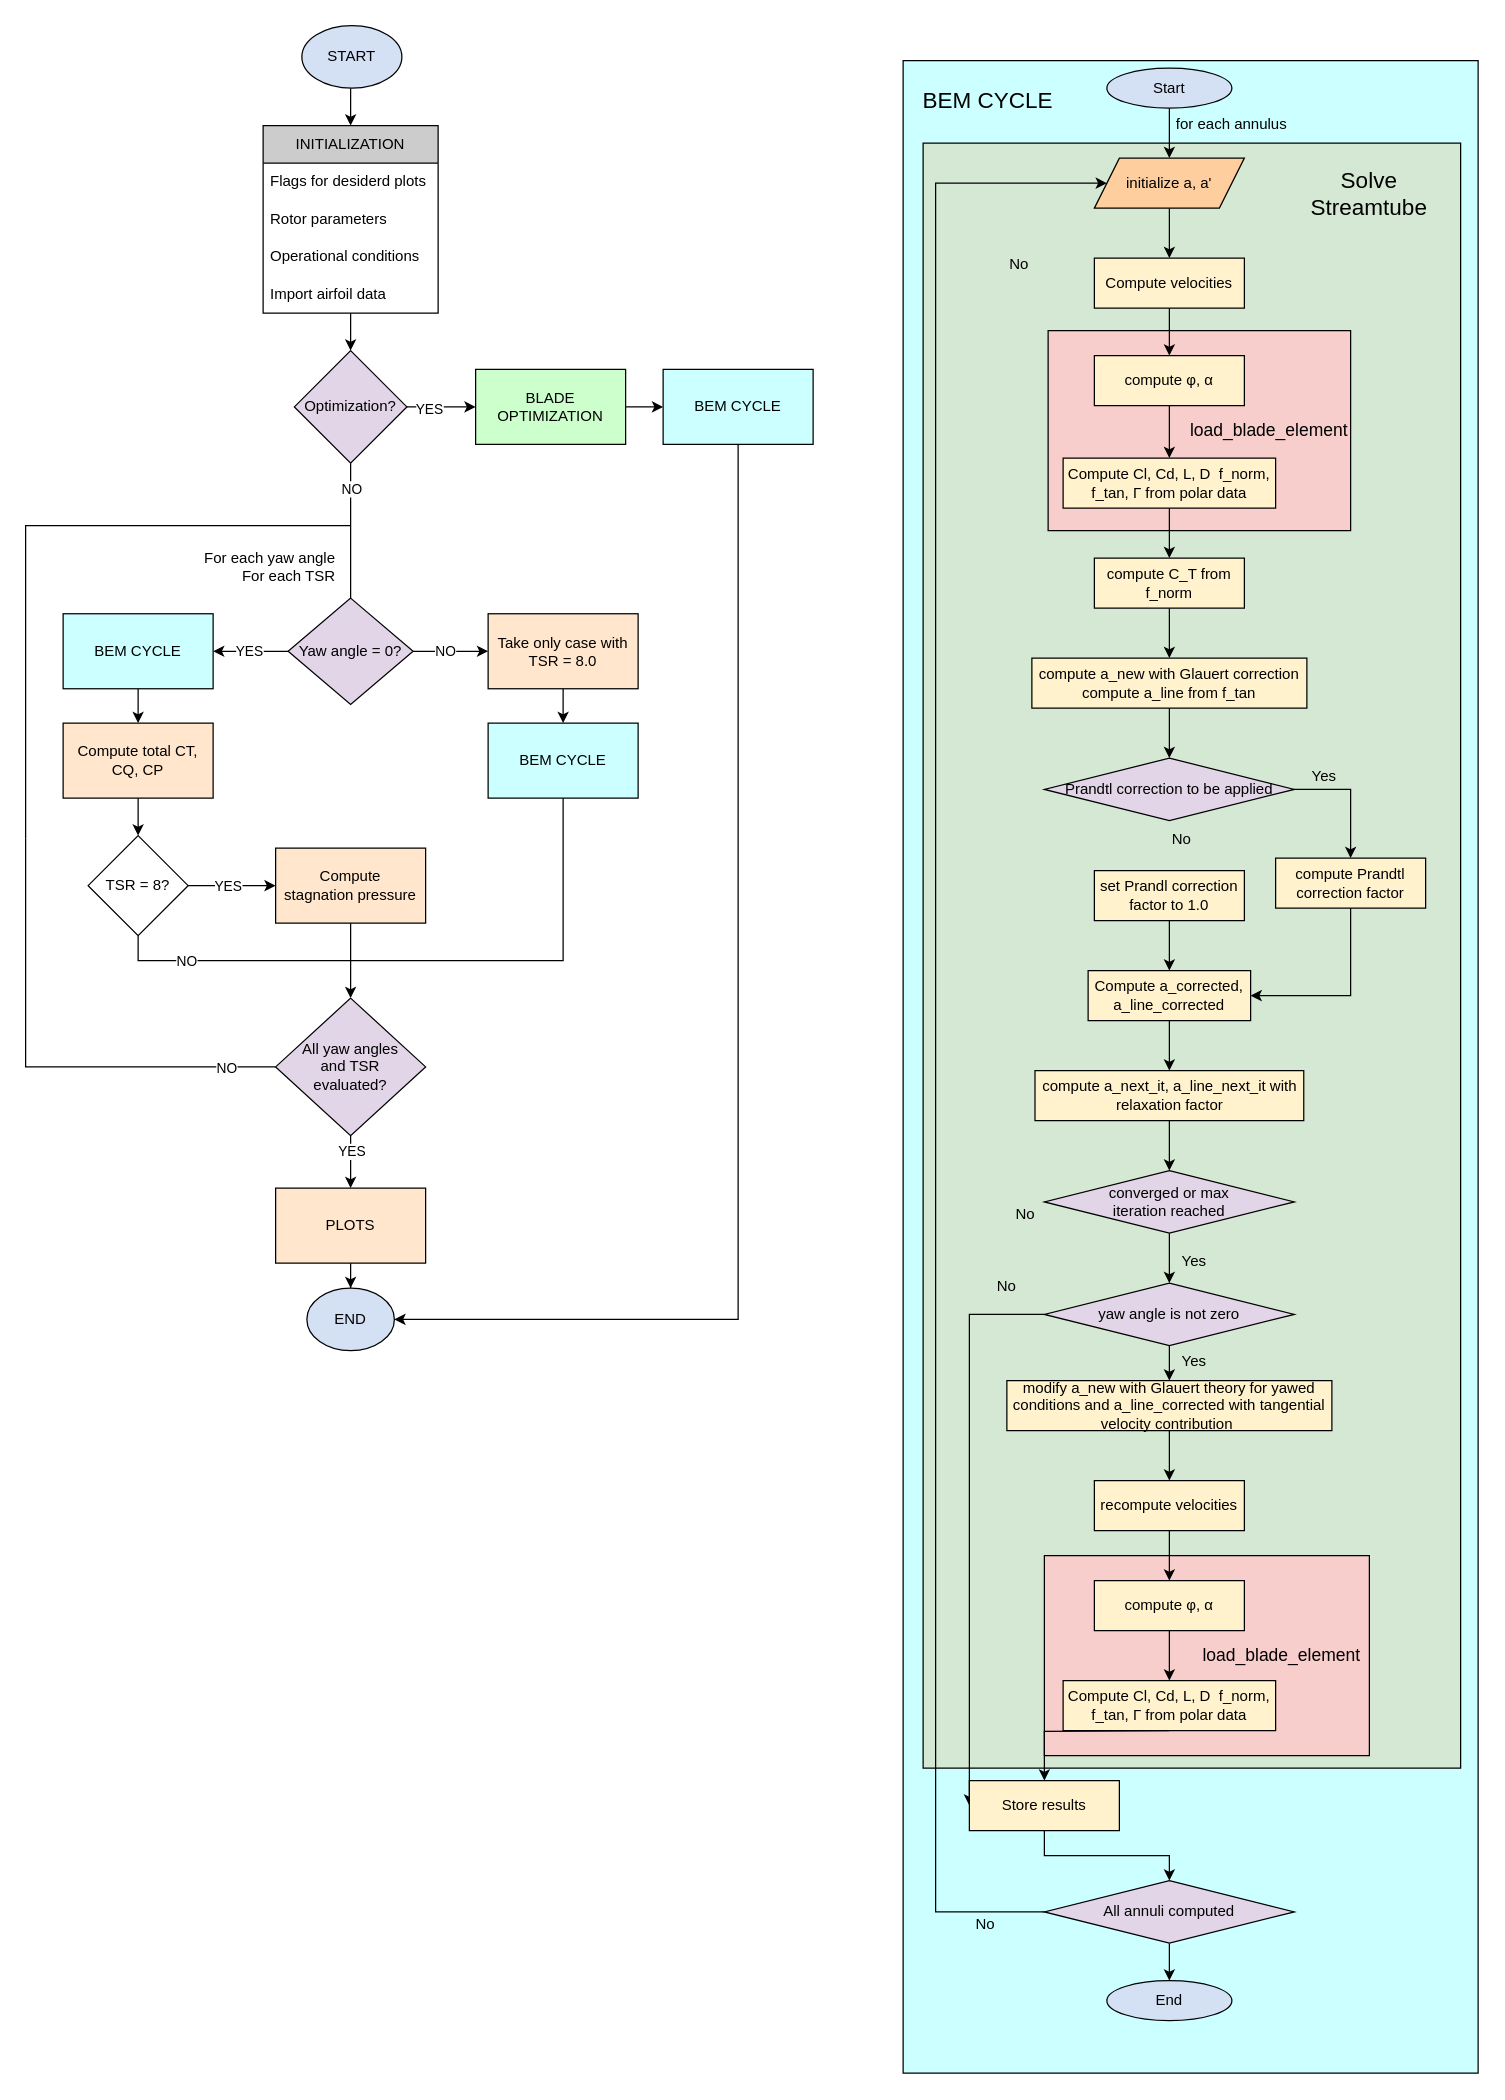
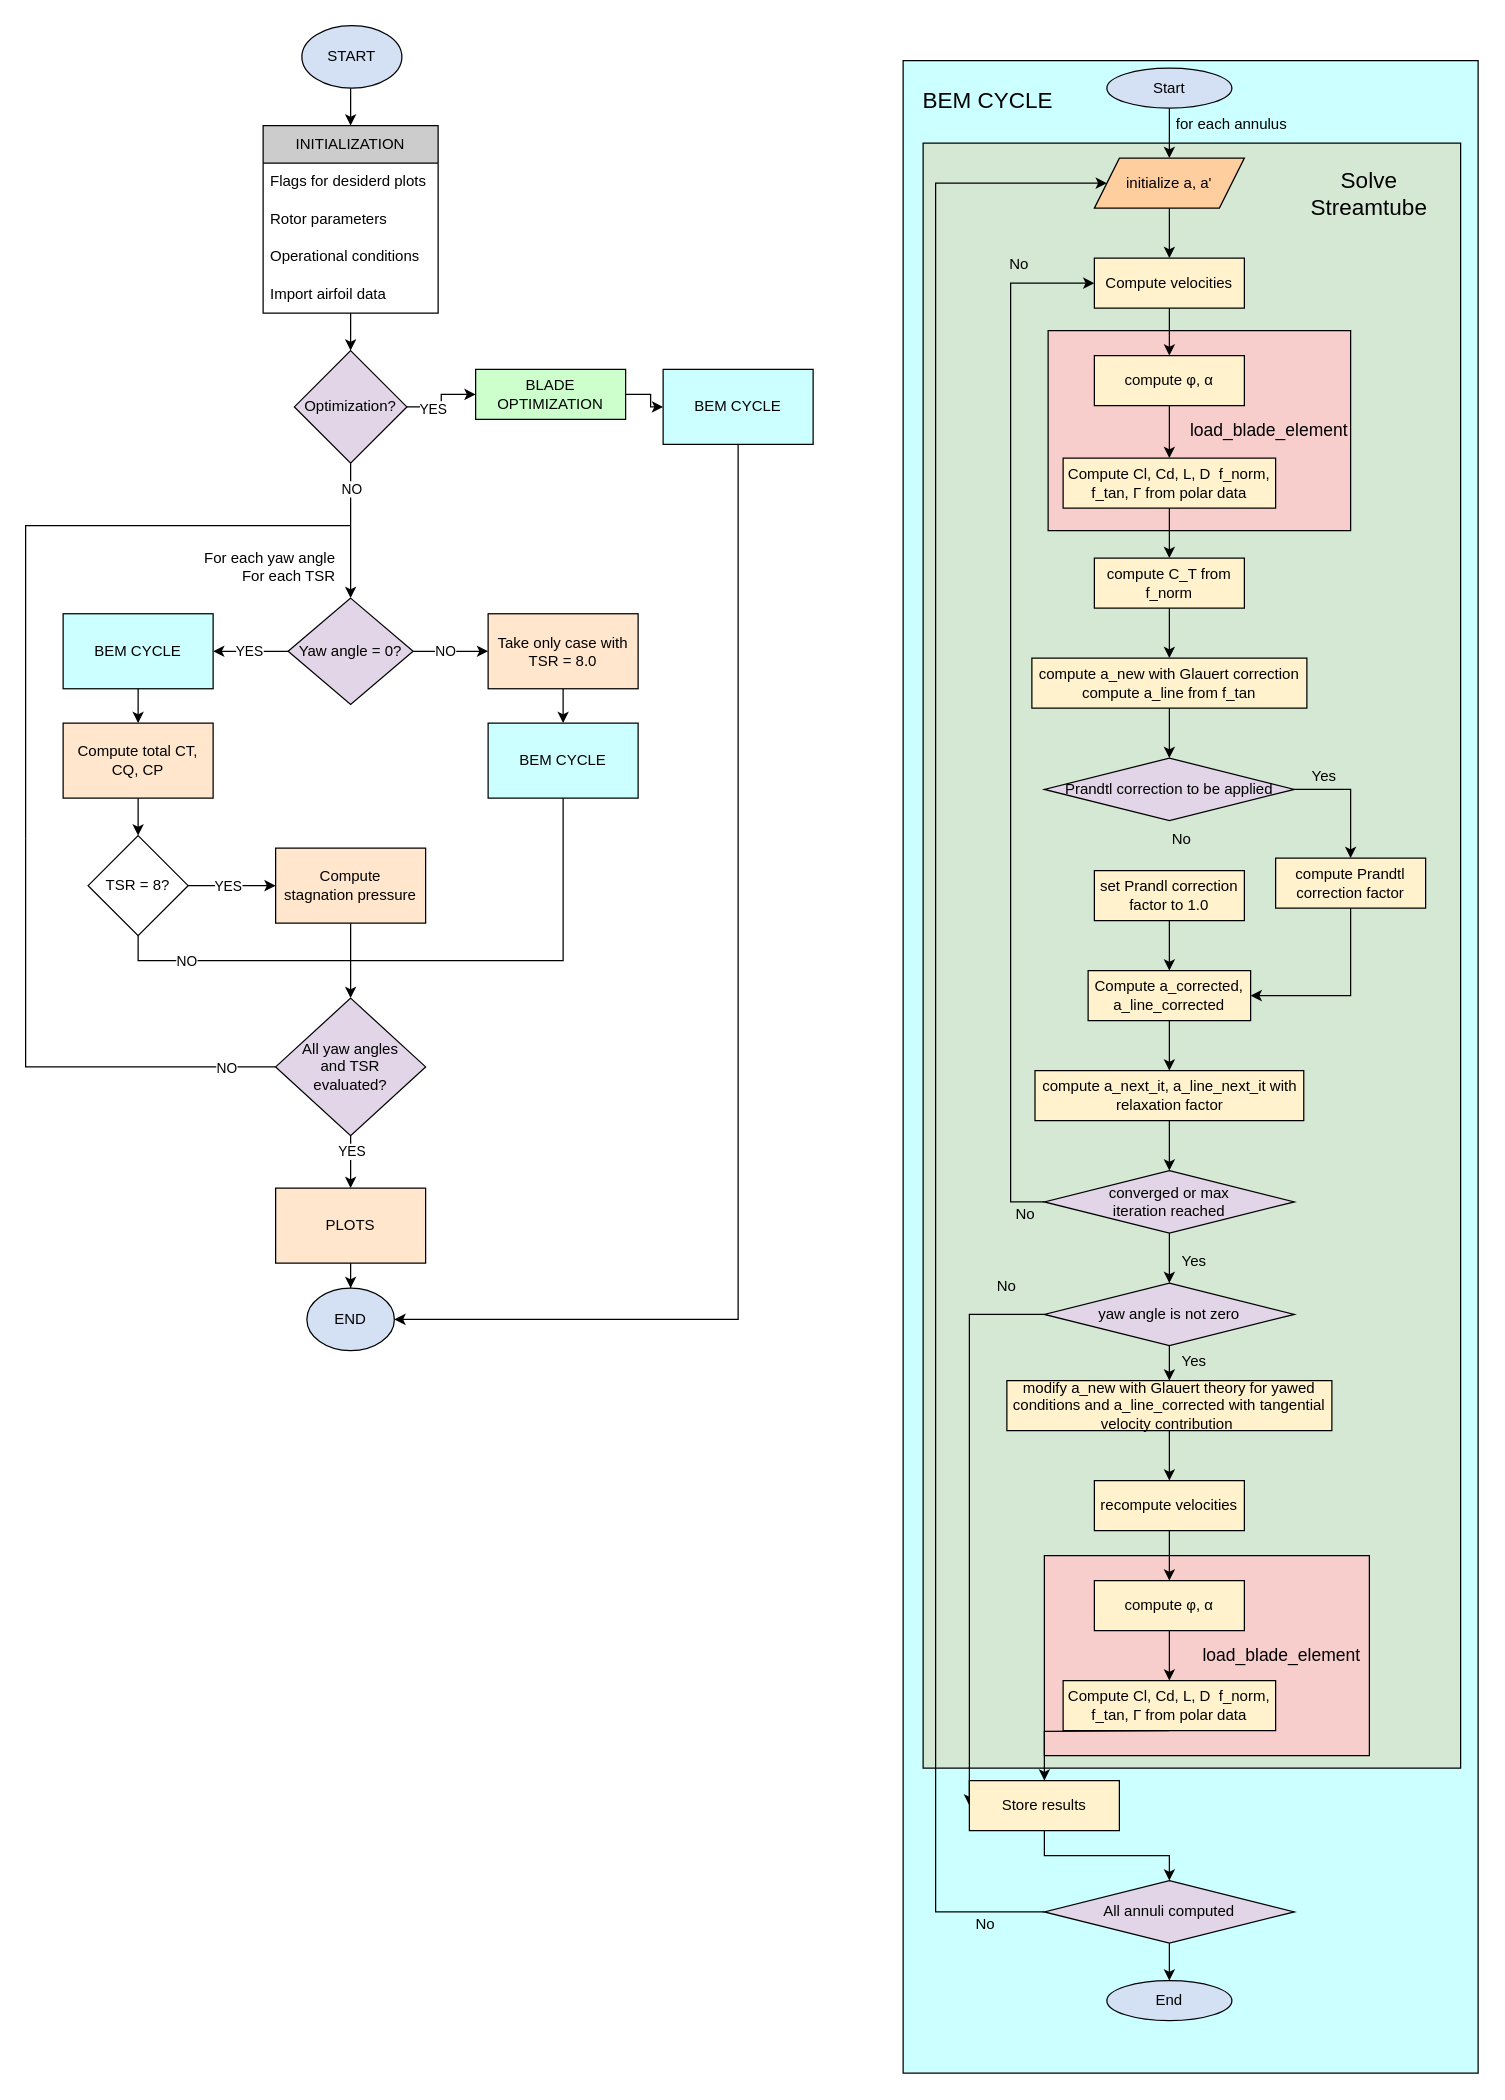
node "BLADE OPTIMIZATION": size 150x75 -> 150x50
edge "Optimization?" -- "Yaw angle = 0?": arrowhead none -> classic
edge "converged or max iteration reached" -> "Compute velocities": added
